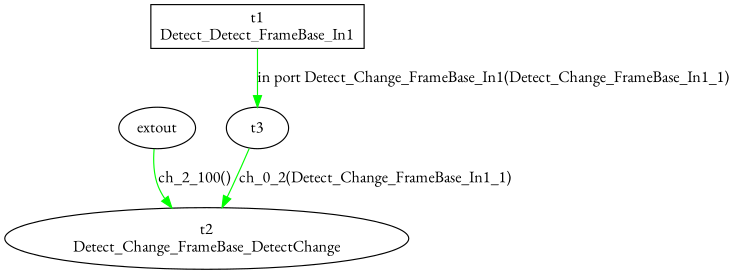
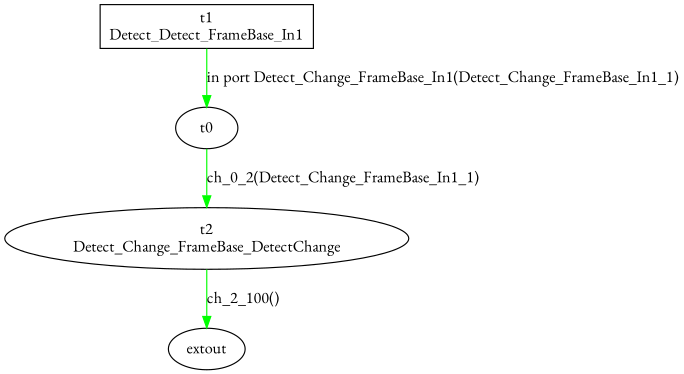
node "t3": label "t3" -> "t0"
edge "extout" -> "t2 Detect_Change_FrameBase_DetectChange": reversed
